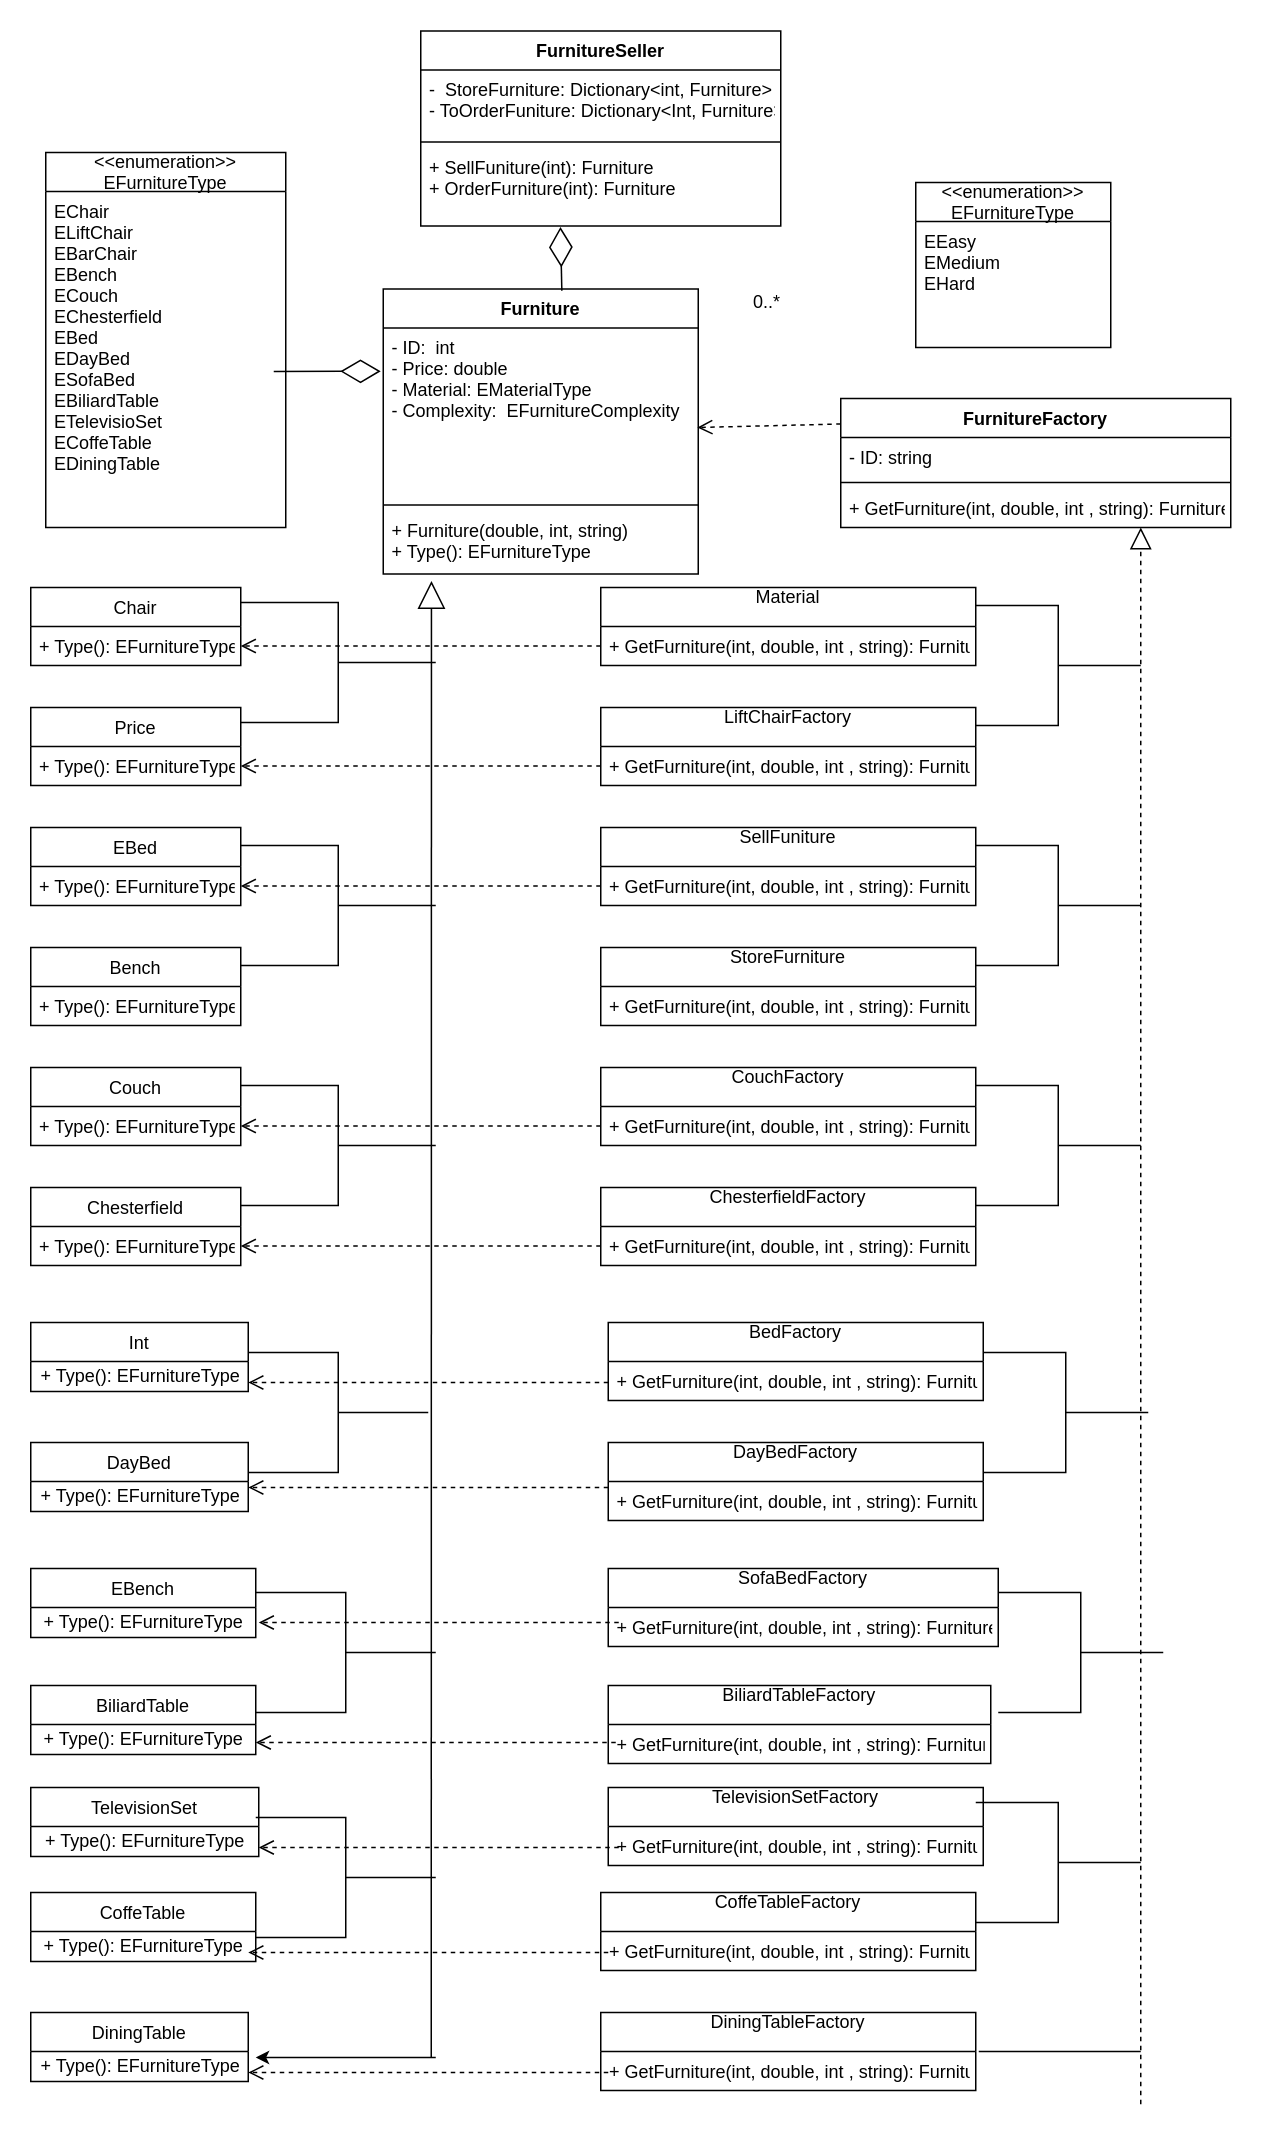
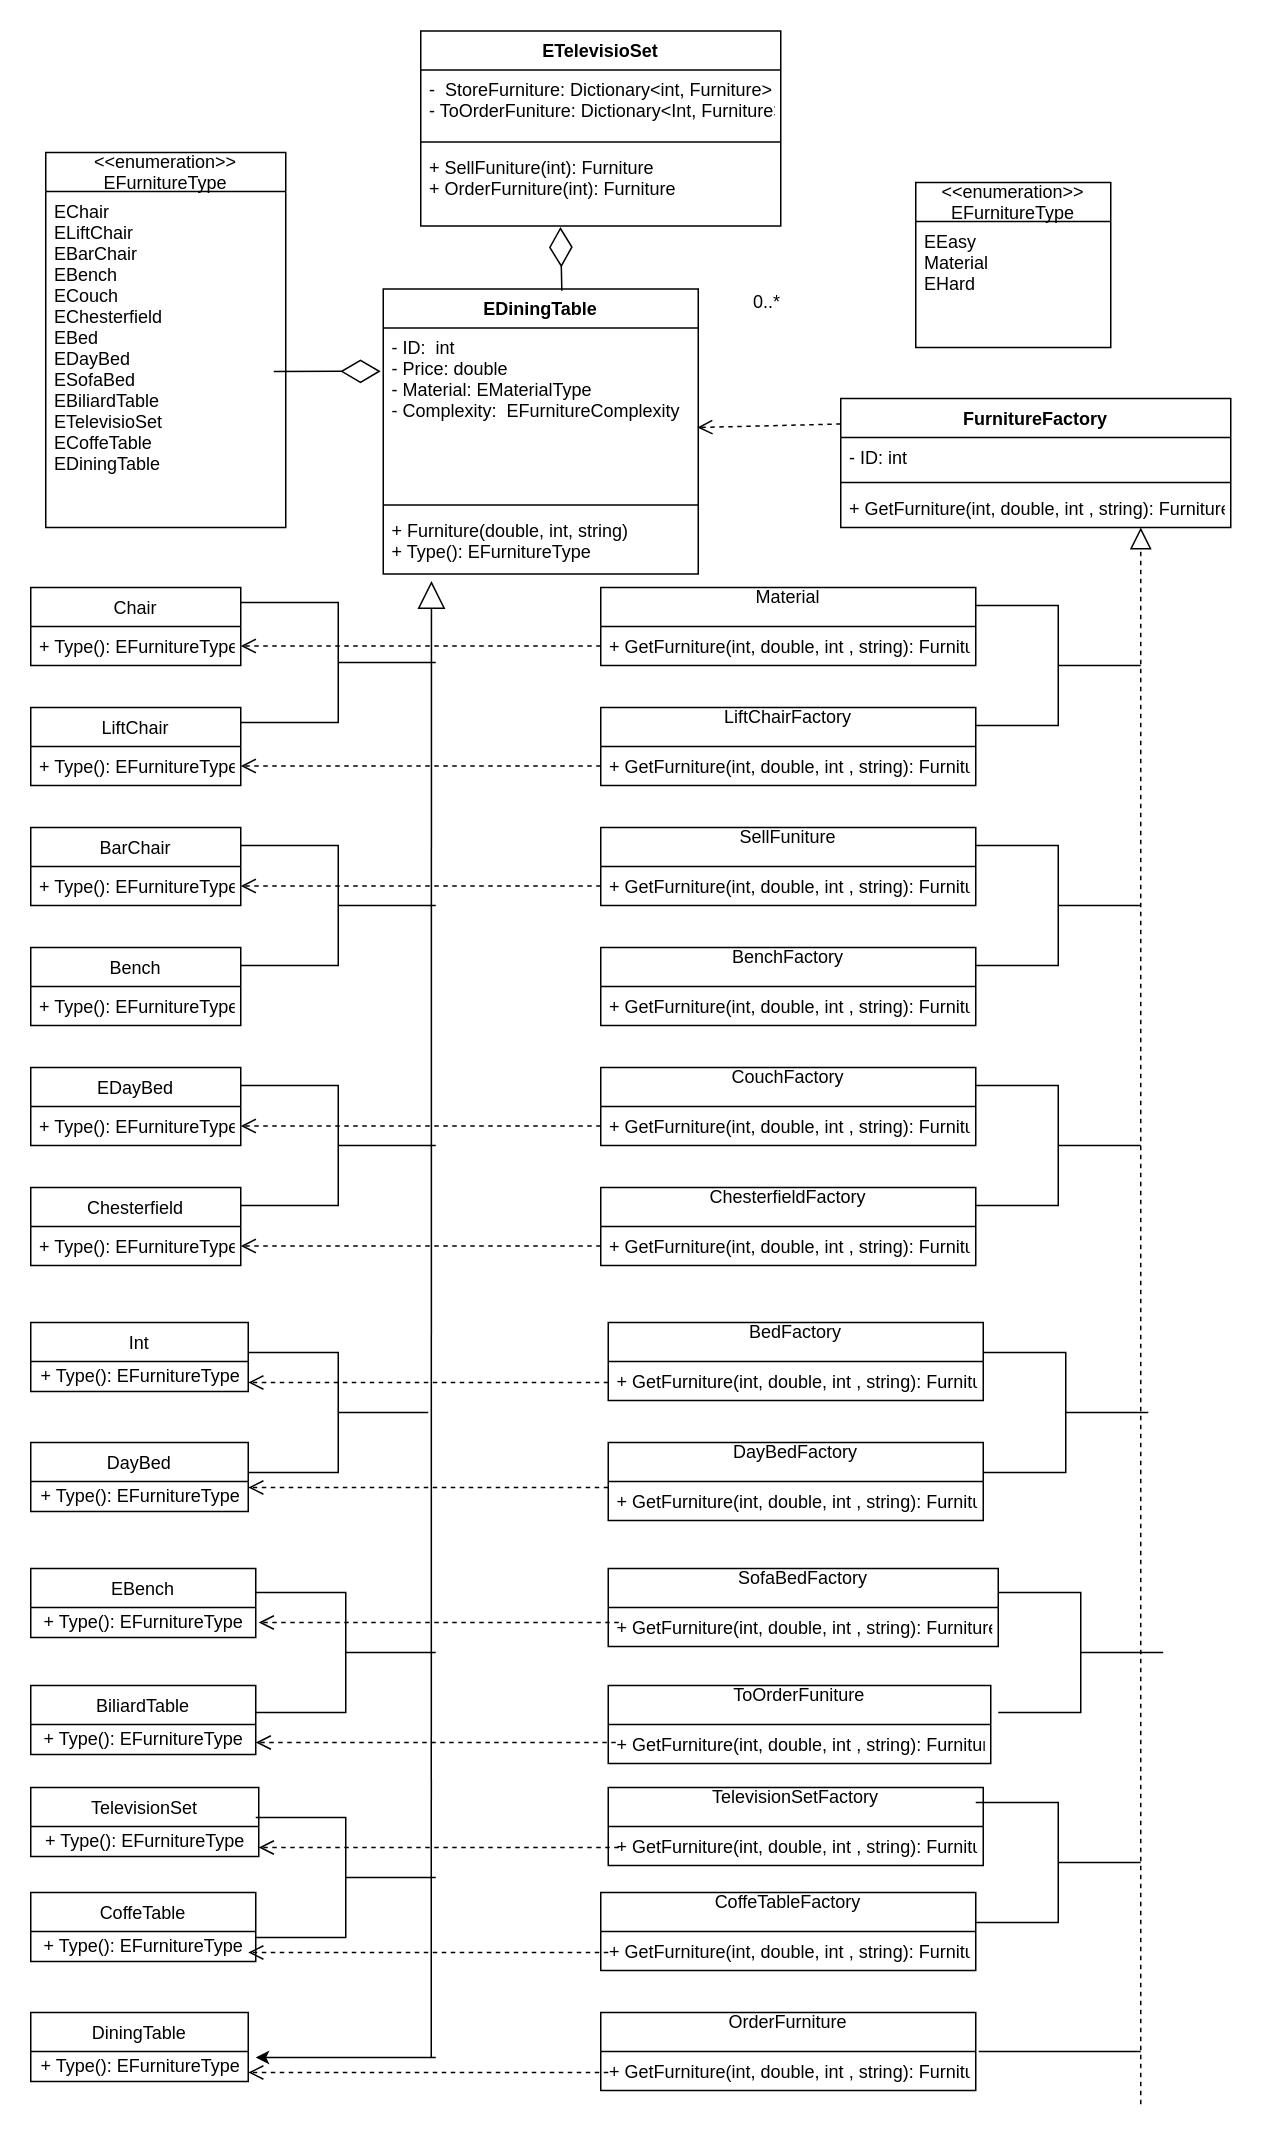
node "FurnitureSeller": label "FurnitureSeller" -> "ETelevisioSet"
node "EEasy EMedium EHard": label "EEasy EMedium EHard" -> "EEasy Material EHard"
node "Furniture": label "Furniture" -> "EDiningTable"
node "- ID: string": label "- ID: string" -> "- ID: int"
node "Price": label "Price" -> "LiftChair"
node "EBed": label "EBed" -> "BarChair"
node "StoreFurniture": label "StoreFurniture" -> "BenchFactory"
node "Couch": label "Couch" -> "EDayBed"
node "BiliardTableFactory": label "BiliardTableFactory" -> "ToOrderFuniture"
node "DiningTableFactory": label "DiningTableFactory" -> "OrderFurniture"
